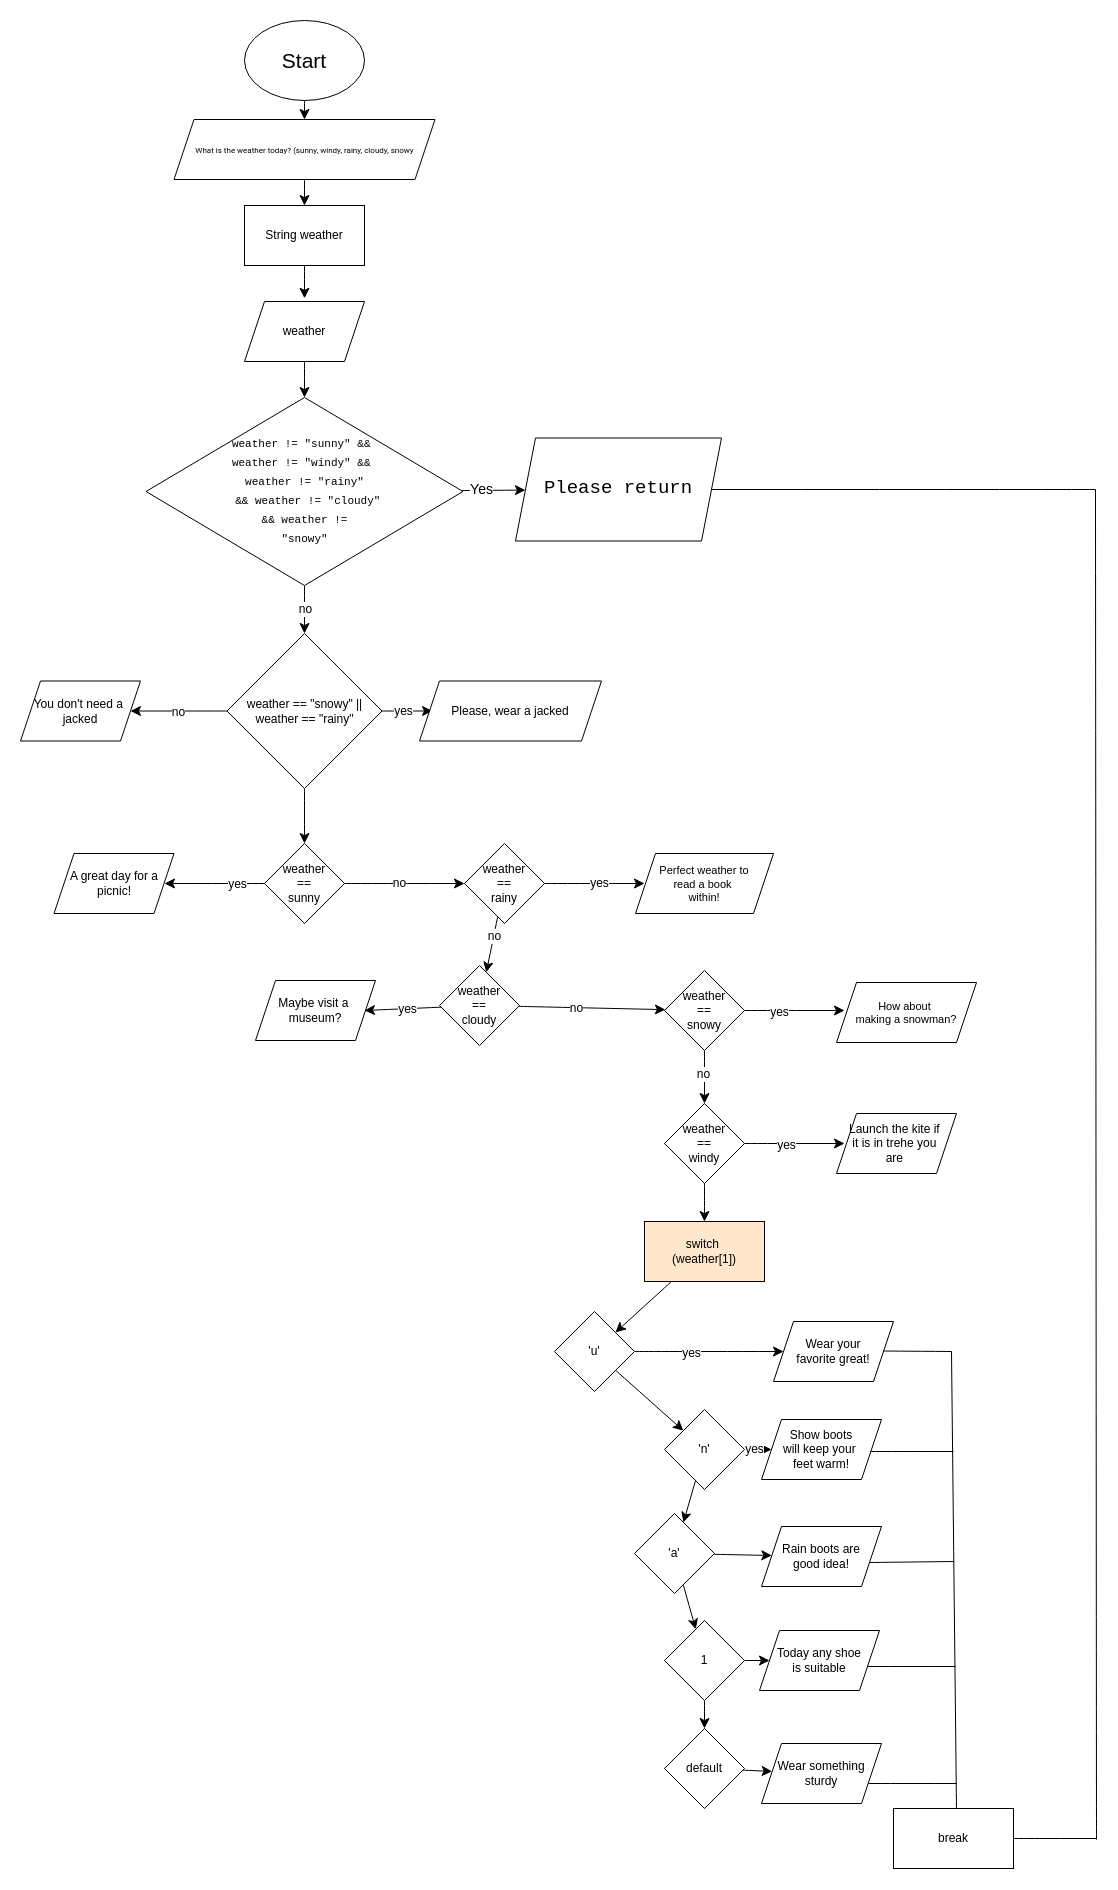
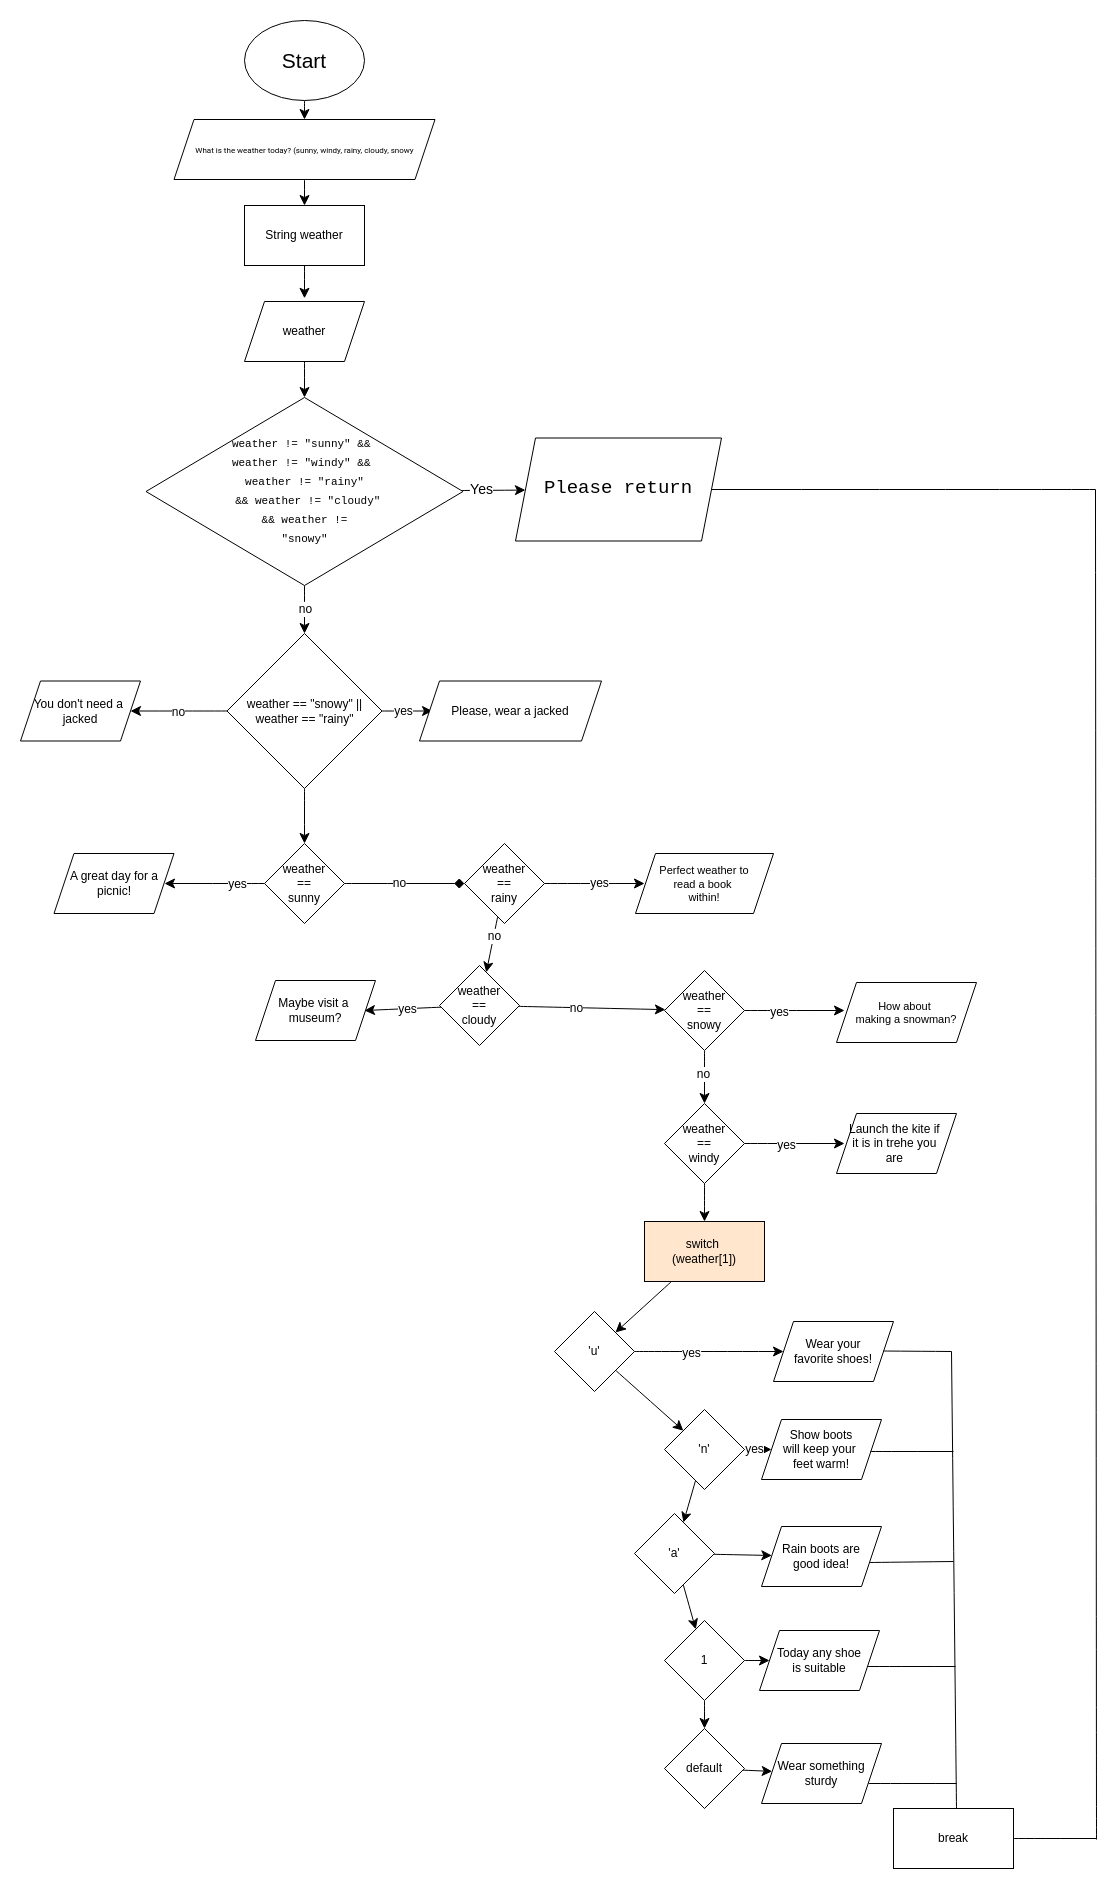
edge "weather == sunny" -> "weather == rainy": arrowhead classic -> diamond
node "Wear your favorite great!": label "Wear your favorite great!" -> "Wear your favorite shoes!"
